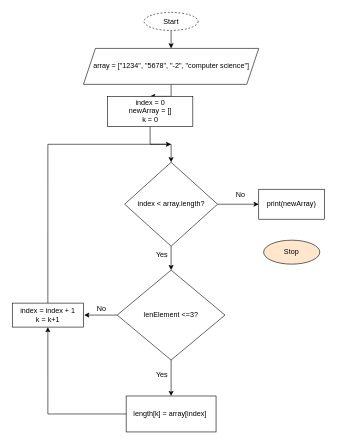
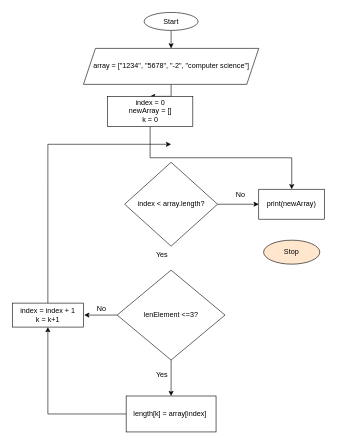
node "Start": style dashed -> solid
edge "index = 0 newArray = [] k = 0" -> "index < array.length?": now "index = 0 newArray = [] k = 0" -> "print(newArray)"
edge "index < array.length?" -> "lenElement <=3?": removed
